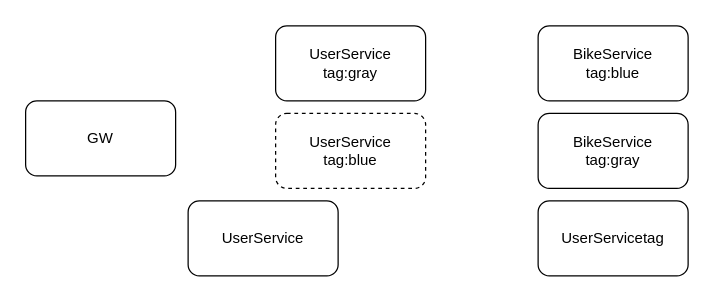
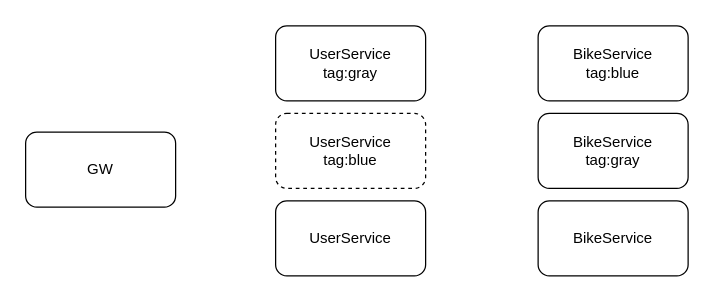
node "GW": moved (101, 138) -> (101, 169)
node "UserService": moved (263, 238) -> (351, 238)
node "UserServicetag": label "UserServicetag" -> "BikeService"
